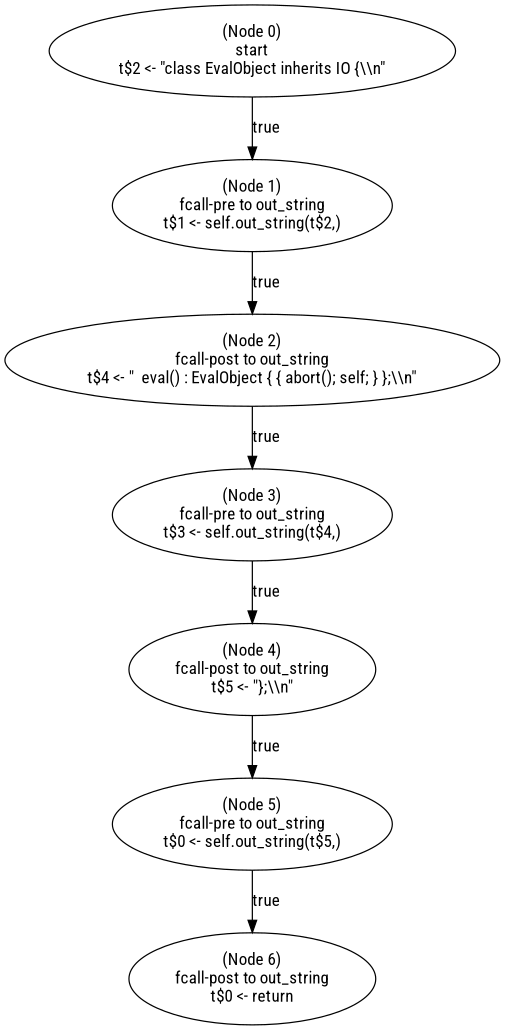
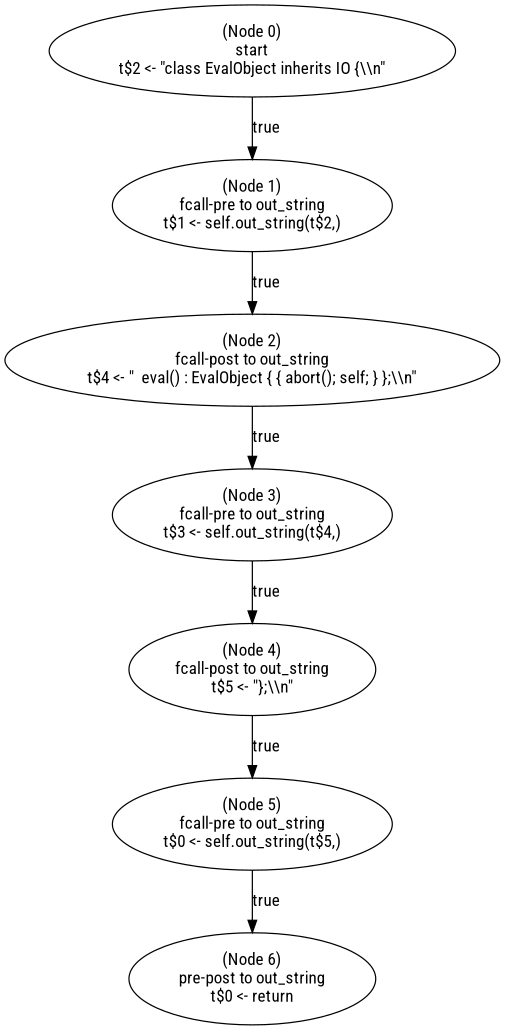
node "(Node 6) fcall-post to out_string t$0 <- return": label "(Node 6) fcall-post to out_string t$0 <- return" -> "(Node 6) pre-post to out_string t$0 <- return"
